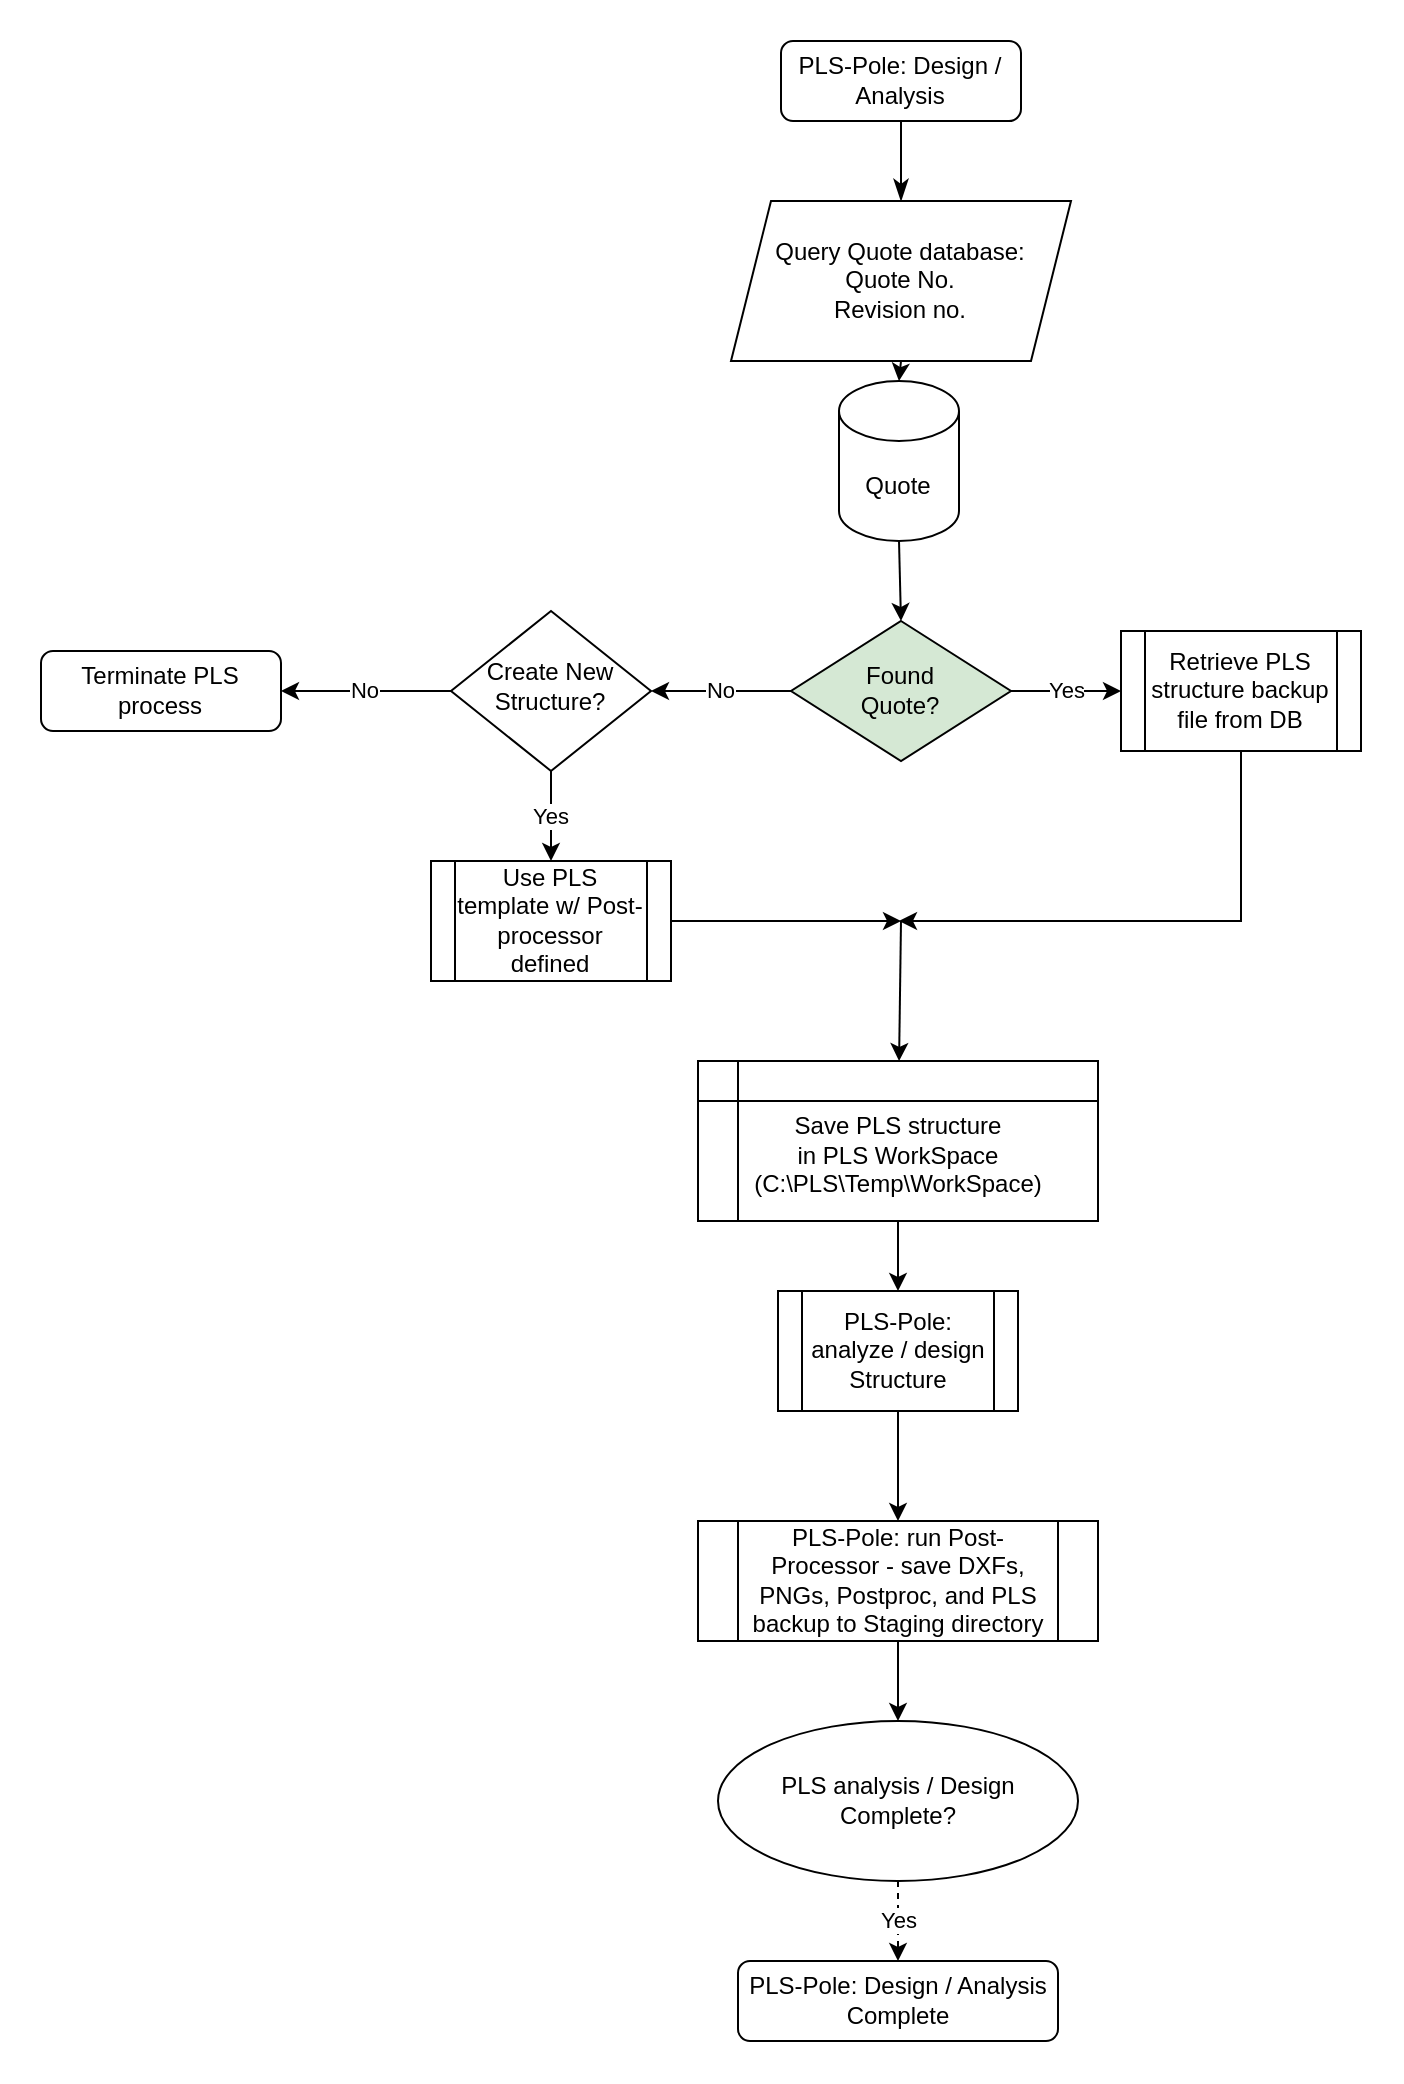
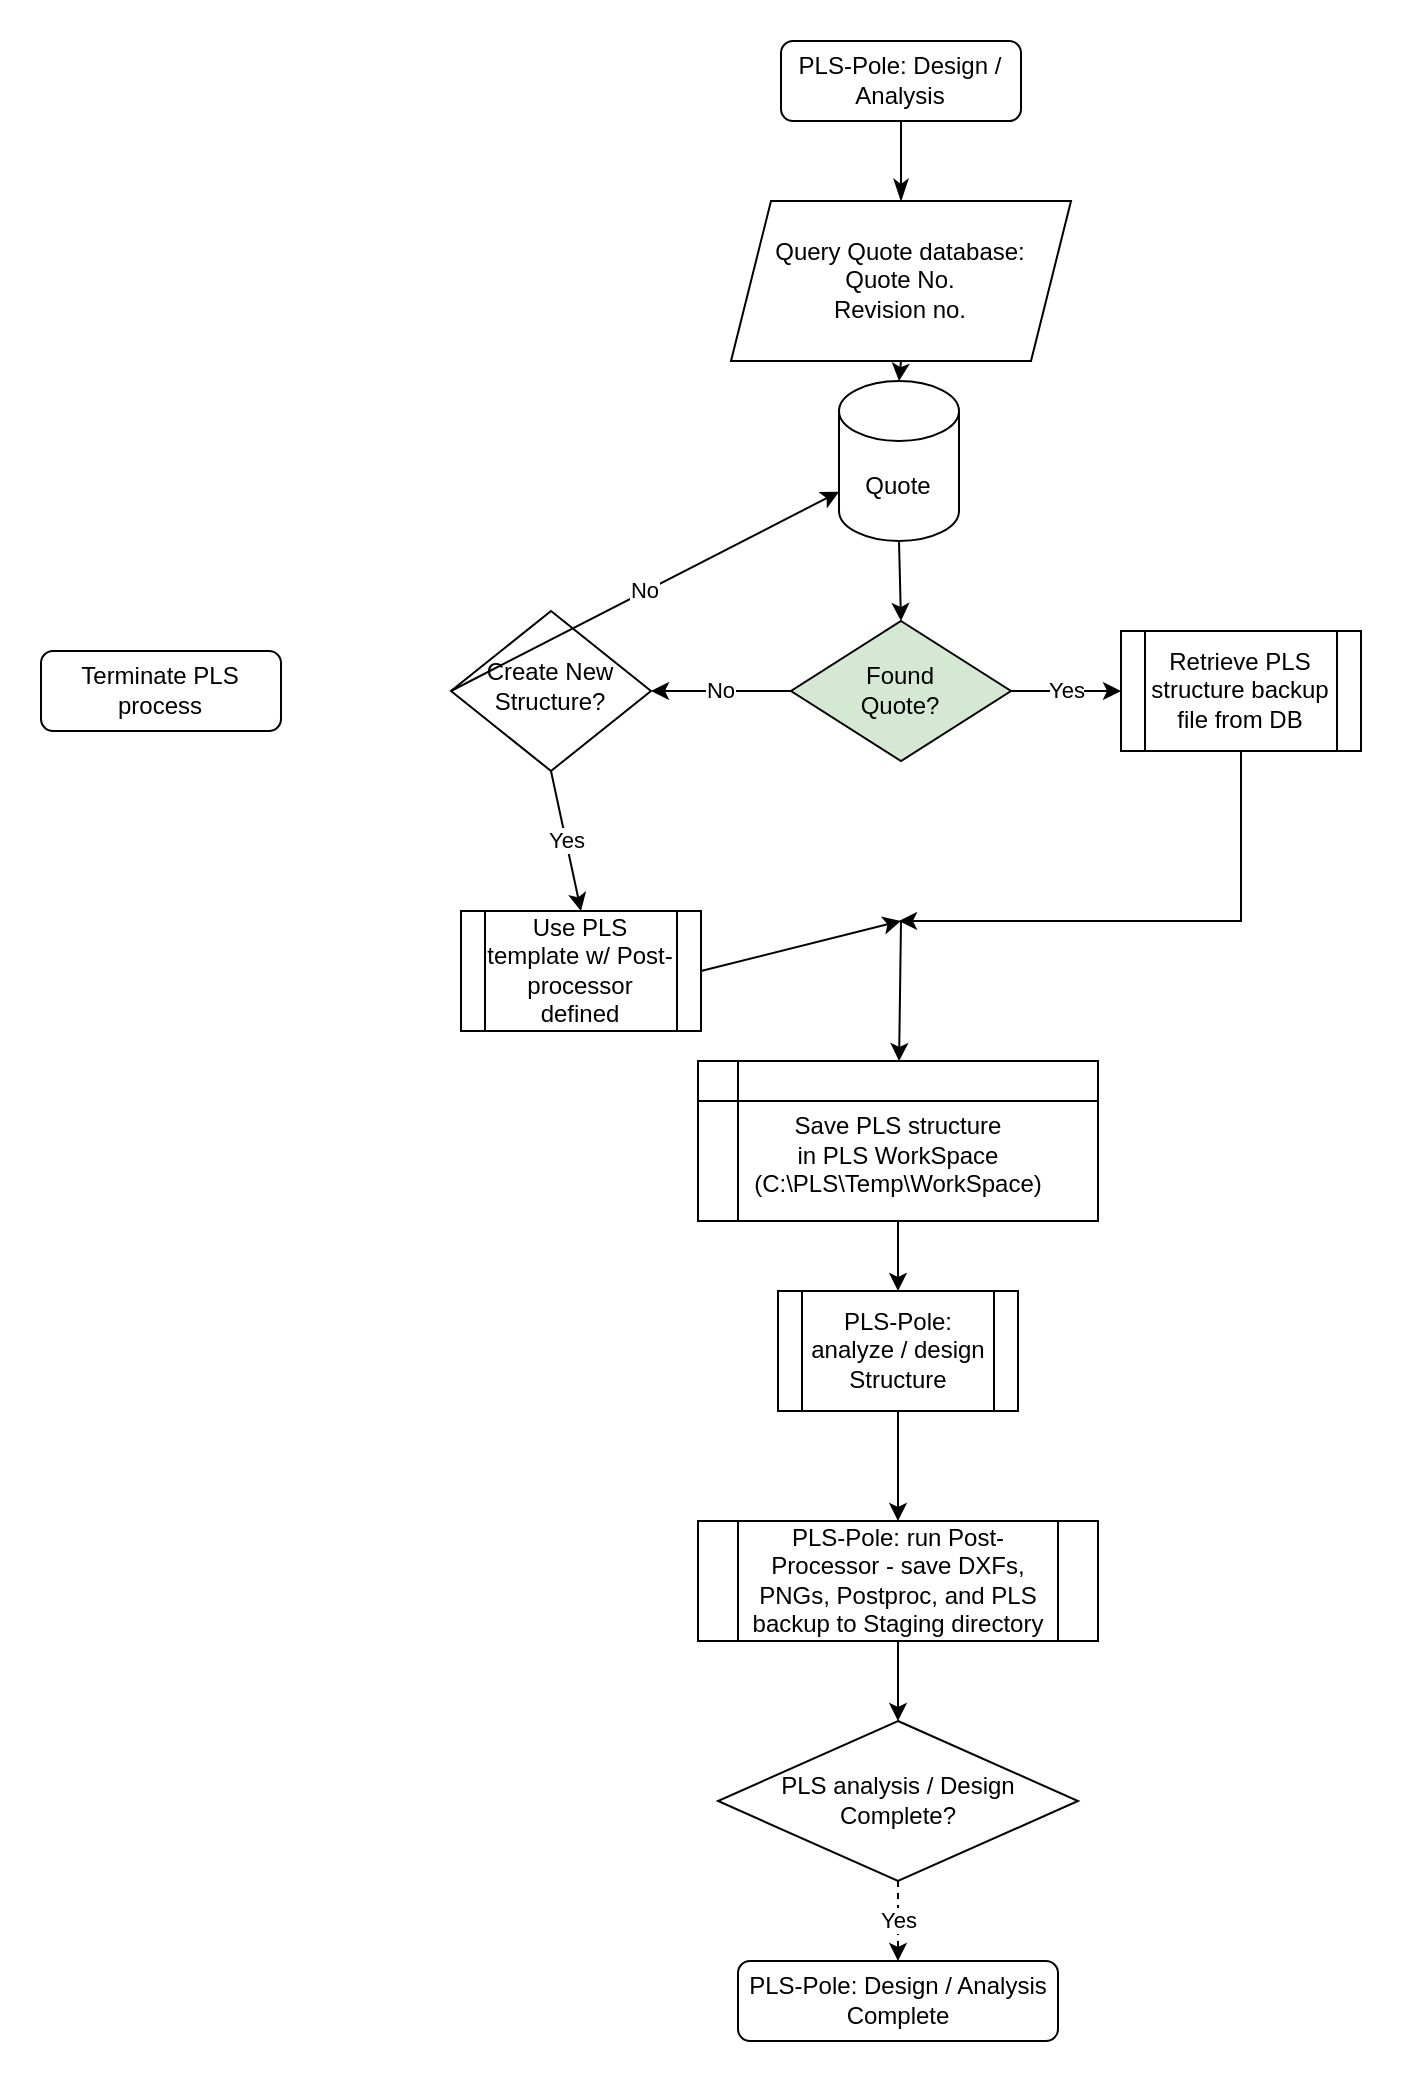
edge "Create New Structure?" -> "Terminate PLS process": now "Create New Structure?" -> "Quote"
node "Use PLS template w/ Post-processor defined": moved (551, 921) -> (581, 971)
node "PLS analysis / Design Complete?": shape ellipse -> diamond
